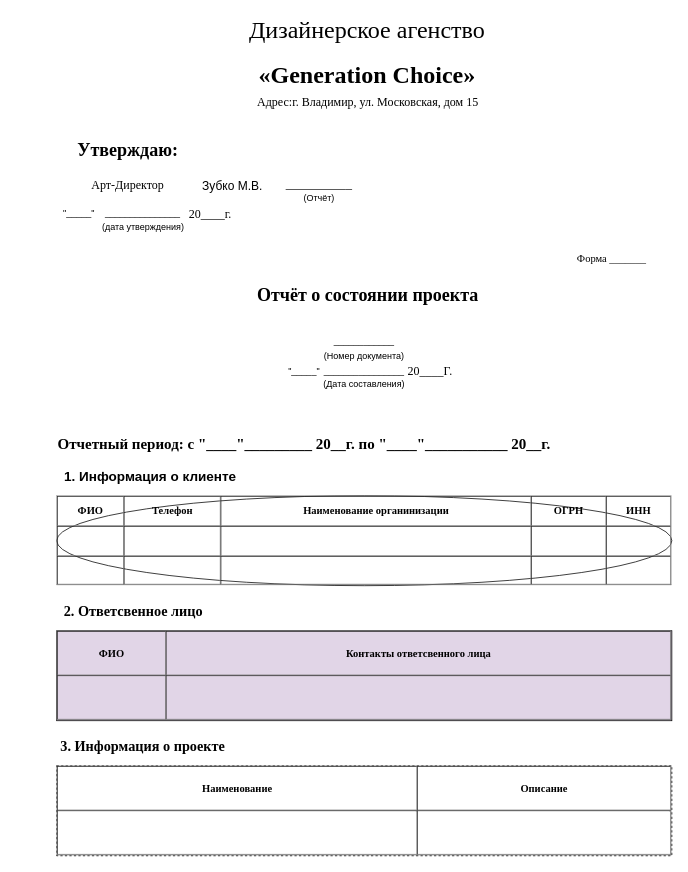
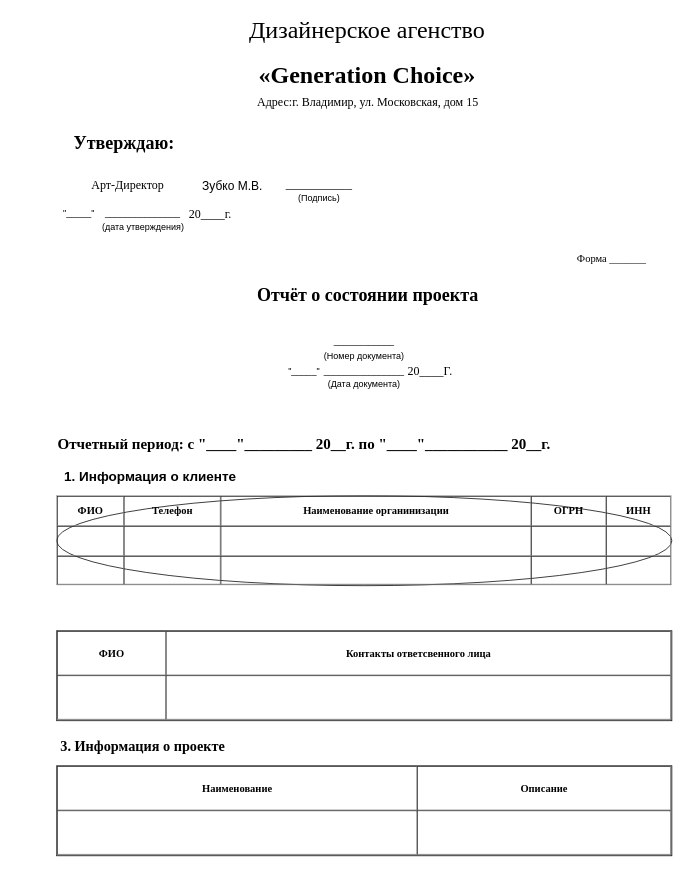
node "Утверждаю:": moved (128, 150) -> (124, 143)
node "(Отчёт)": label "(Отчёт)" -> "(Подпись)"
node "(Дата составления)": label "(Дата составления)" -> "(Дата документа)"
node "2. Ответсвенное лицо": removed
node "ФИО Контакты ответсвенного лица": fillcolor #e1d5e7 -> #ffffff
node "Наименование Описание": style dashed -> solid
